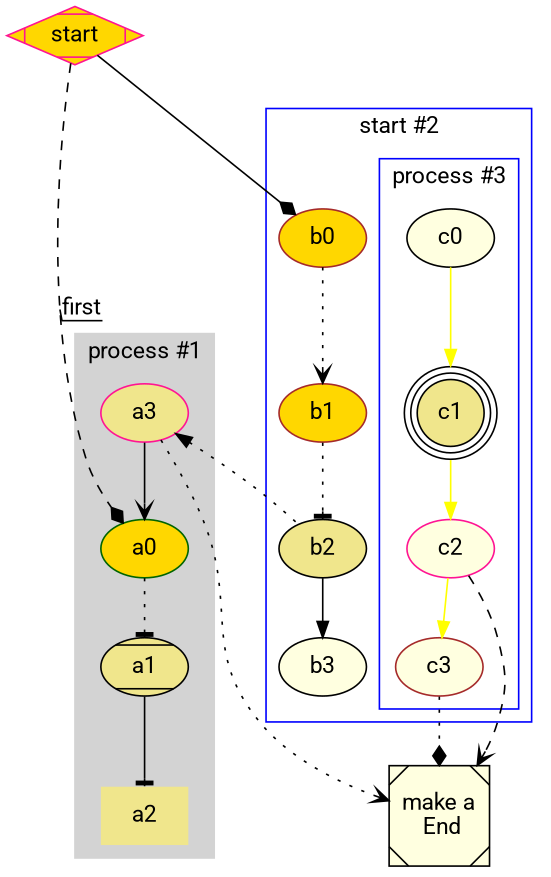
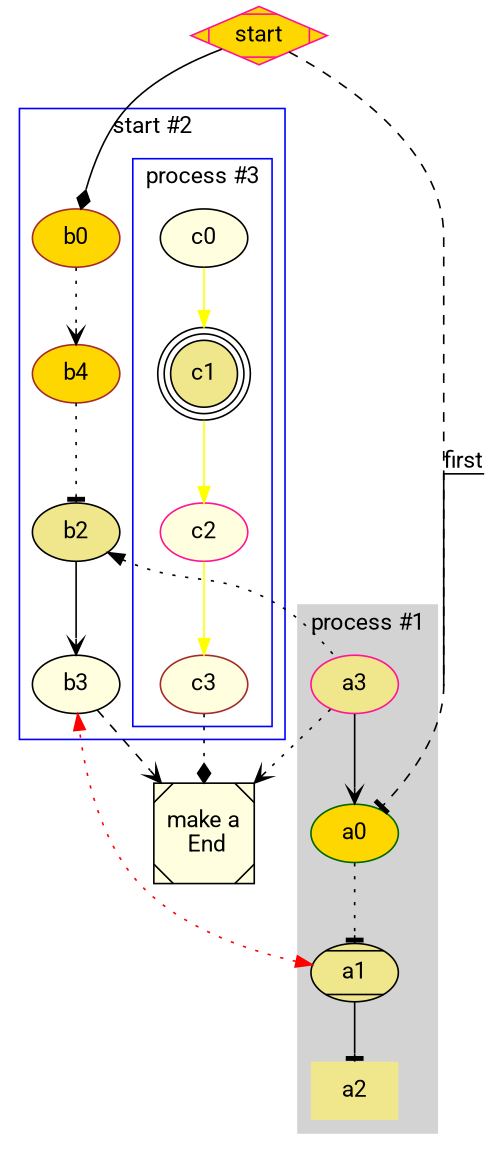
edge "start" -> "a0": arrowhead diamond -> tee
node "b1": label "b1" -> "b4"
edge "b2" -> "a3": reversed
edge "b2" -> "b3": arrowhead normal -> vee
edge "c2" -> "make a End": now "b3" -> "make a End"
edge "b3" -- "a1": added
